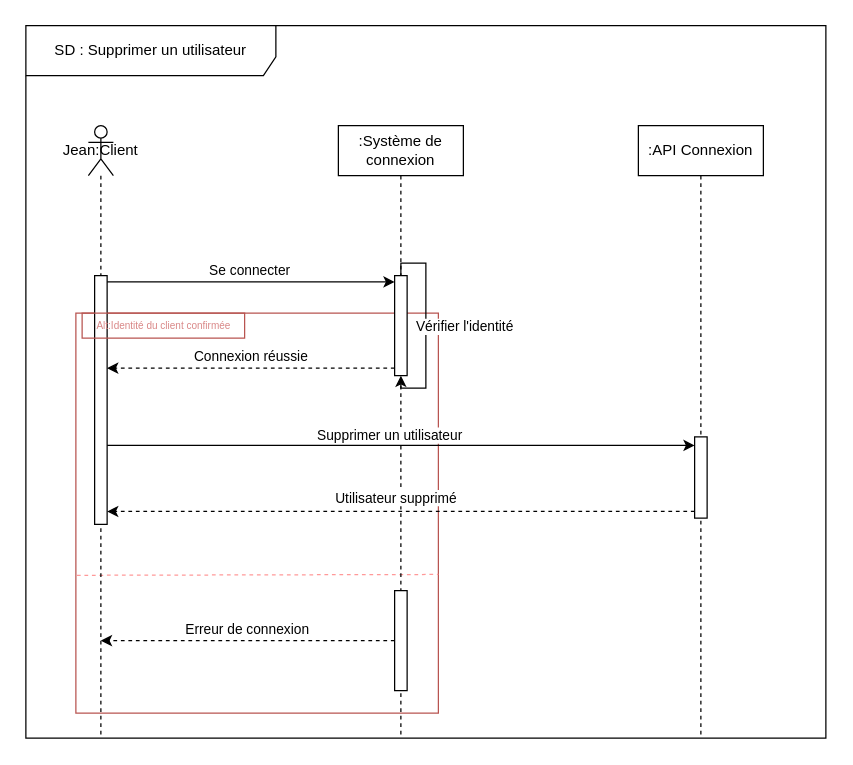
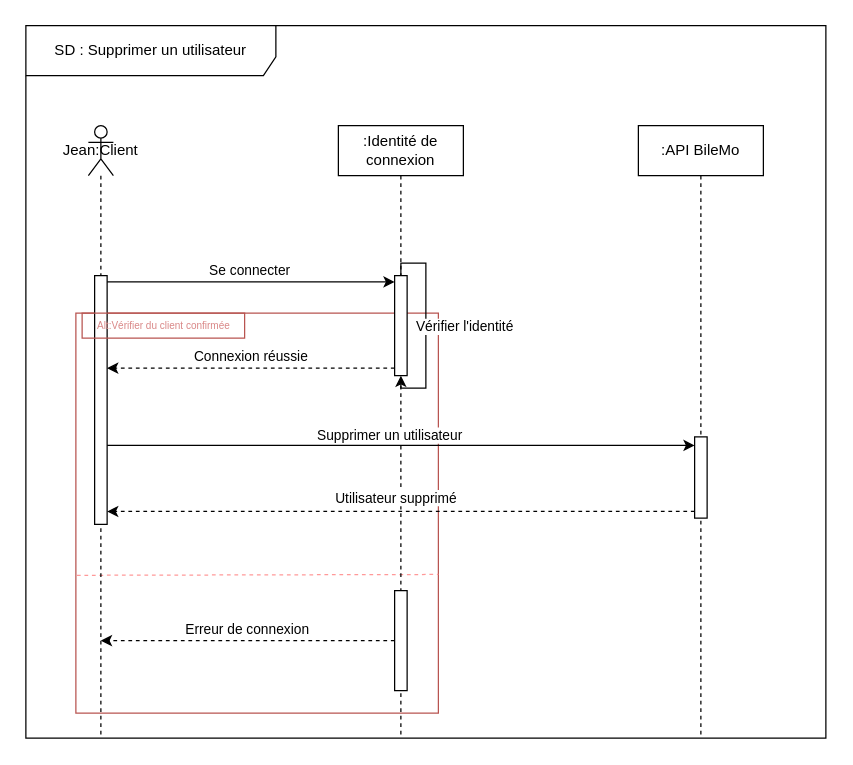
node ":Système de connexion": label ":Système de connexion" -> ":Identité de connexion"
node ":API Connexion": label ":API Connexion" -> ":API BileMo"
node "Alt:Identité du client confirmée": label "Alt:Identité du client confirmée" -> "Alt:Vérifier du client confirmée"
